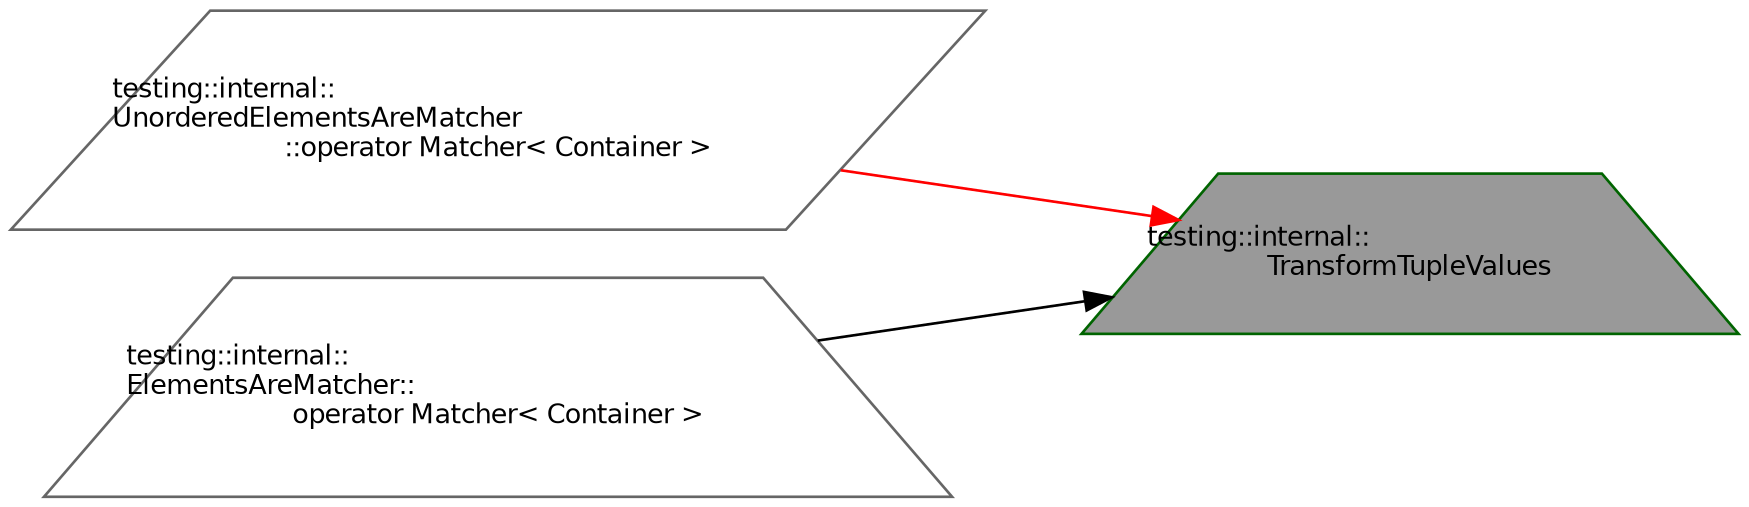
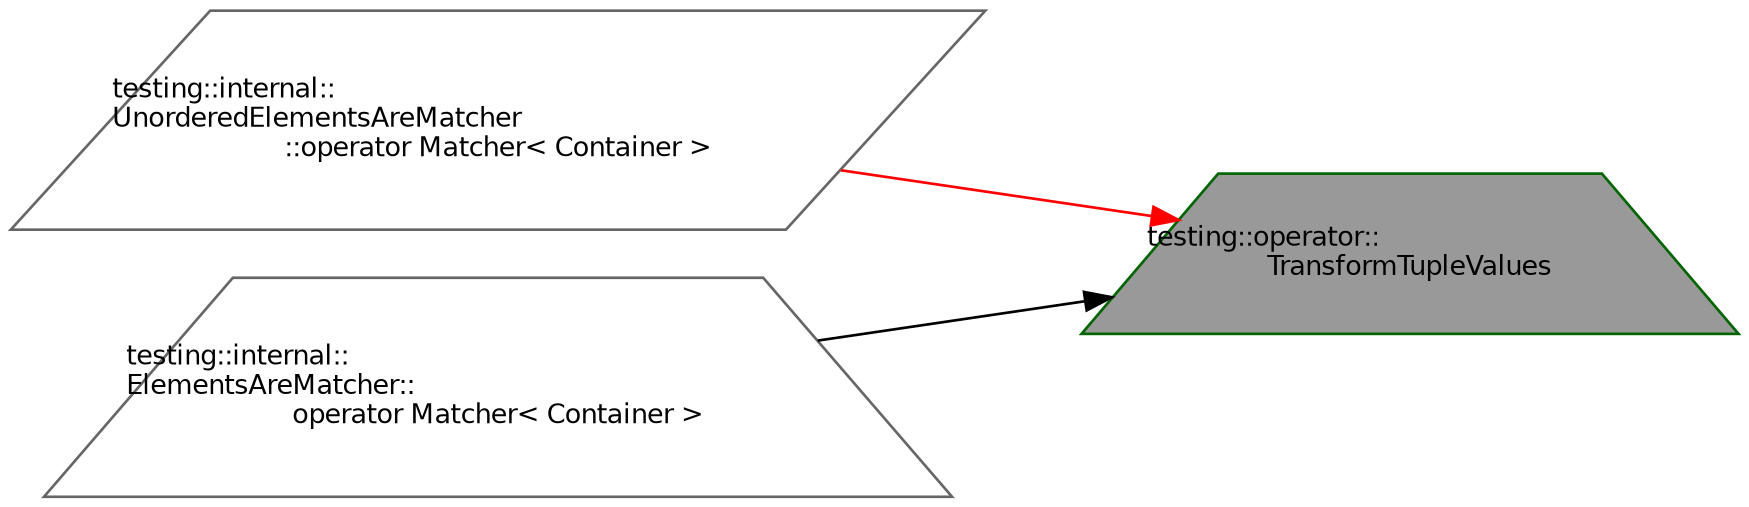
node "testing::internal:: TransformTupleValues": label "testing::internal:: TransformTupleValues" -> "testing::operator:: TransformTupleValues"
